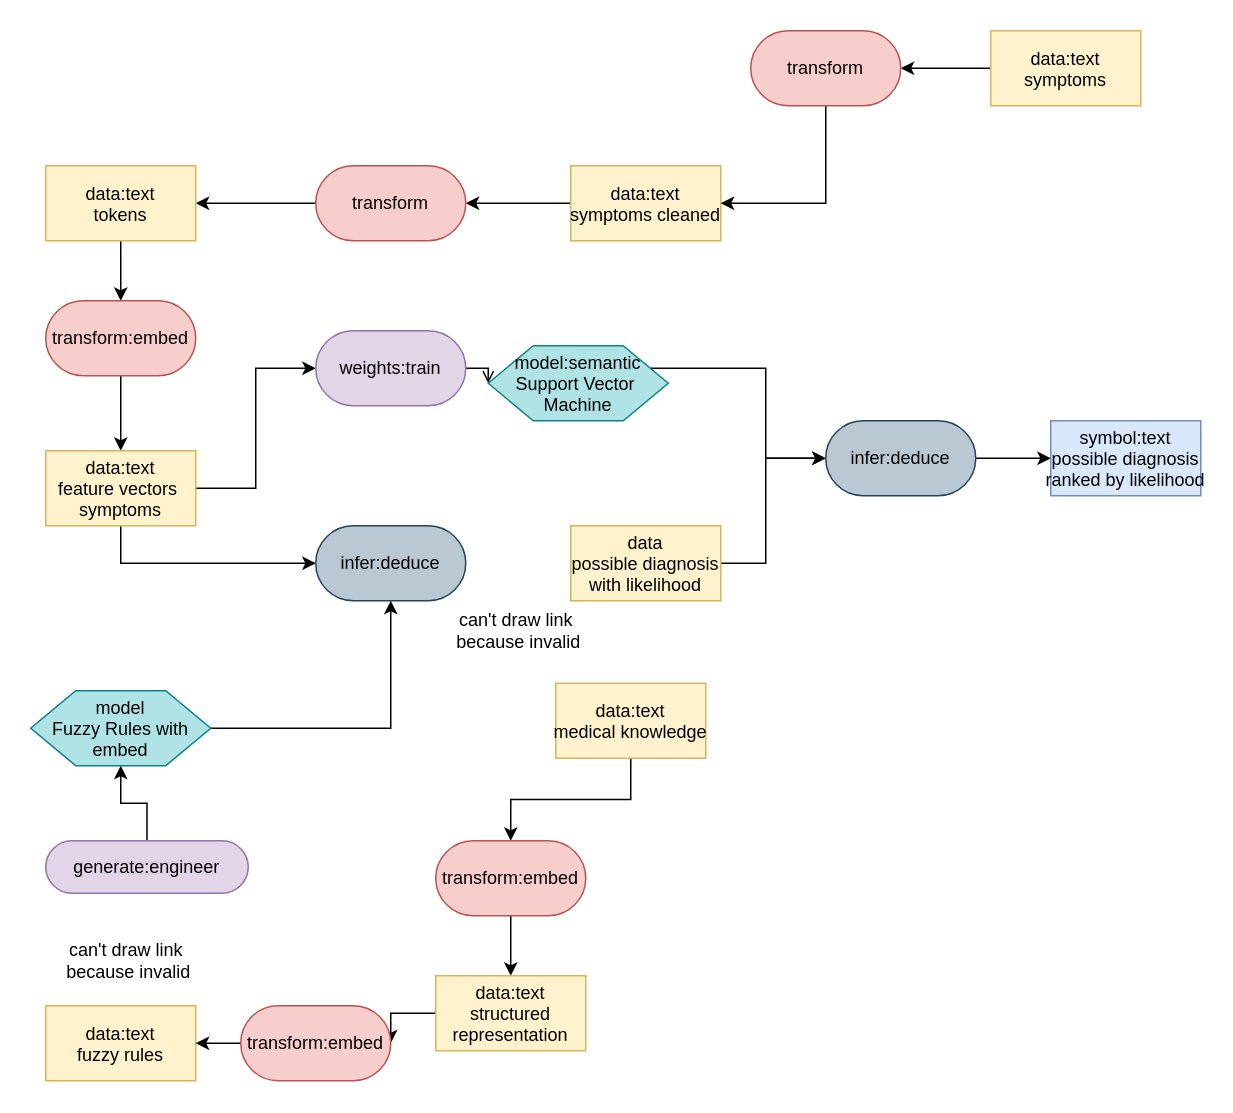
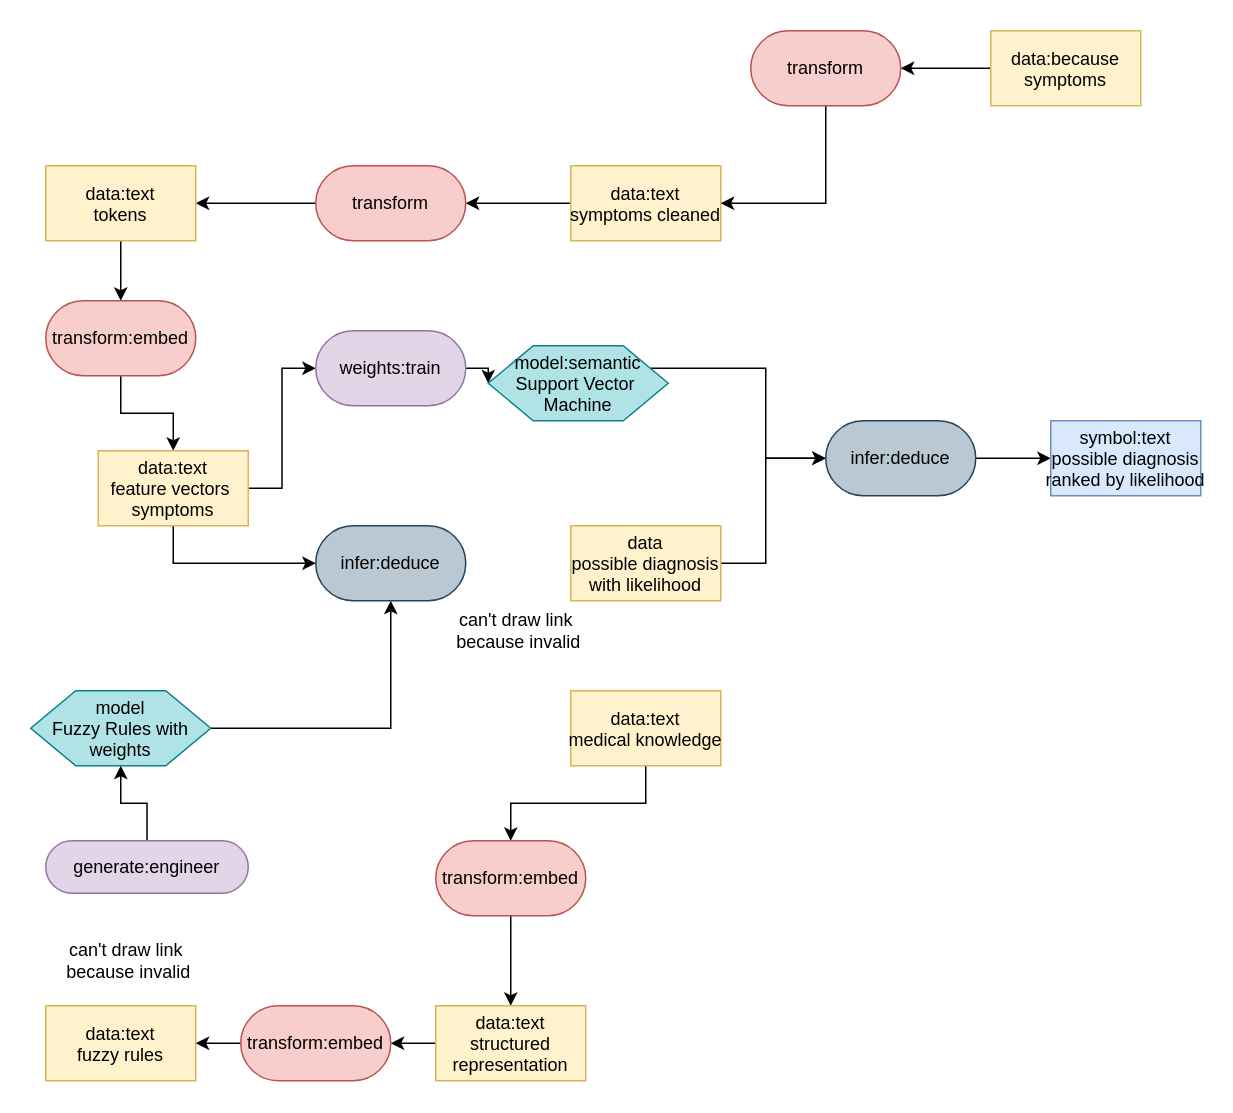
node "data:text symptoms": label "data:text symptoms" -> "data:because symptoms"
edge "weights:train" -> "model:semantic Support Vector Machine": arrowhead open -> classic
node "data:text feature vectors symptoms": moved (121, 488) -> (173, 488)
node "model Fuzzy Rules with embed": label "model Fuzzy Rules with embed" -> "model Fuzzy Rules with weights"
node "data:text medical knowledge": moved (631, 721) -> (646, 728)
node "data:text structured representation": moved (511, 1013) -> (511, 1043)
